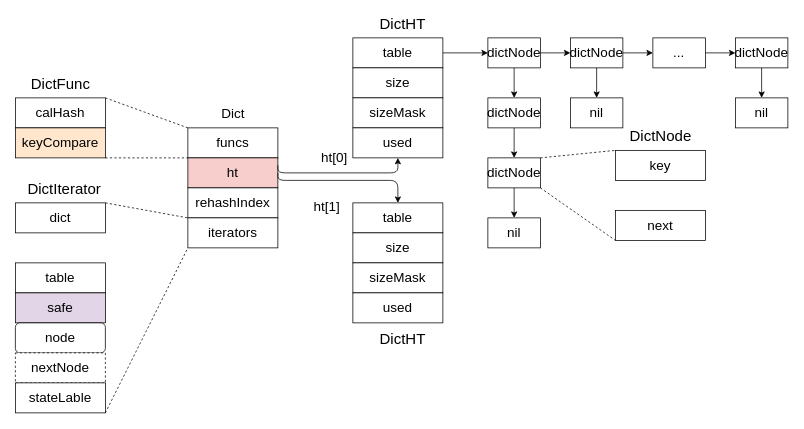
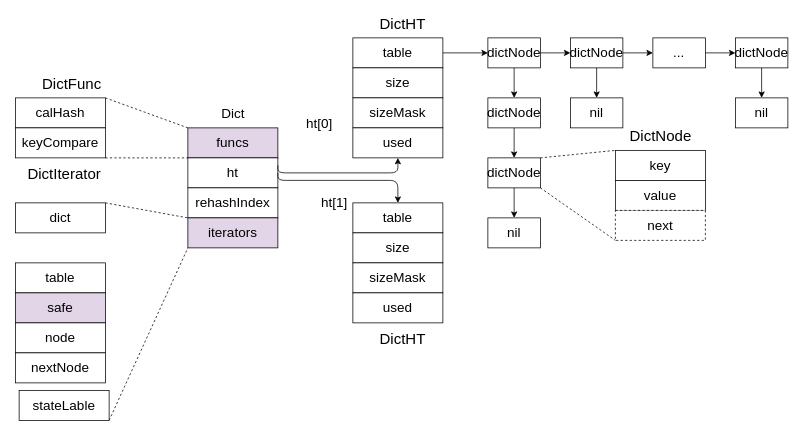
node "DictFunc": moved (60, 83) -> (72, 83)
node "keyCompare": fillcolor #ffe6cc -> #ffffff
node "funcs": fillcolor #ffffff -> #e1d5e7
node "ht[0]": moved (334, 158) -> (319, 124)
node "ht": fillcolor #f8cecc -> #ffffff
node "DictIterator": moved (64, 188) -> (64, 173)
node "value": added
node "ht[1]": moved (327, 207) -> (334, 203)
node "next": style solid -> dashed
node "iterators": fillcolor #ffffff -> #e1d5e7
node "node": shape rounded rectangle -> rectangle
node "nextNode": style dashed -> solid
node "stateLable": moved (60, 398) -> (64, 405)
